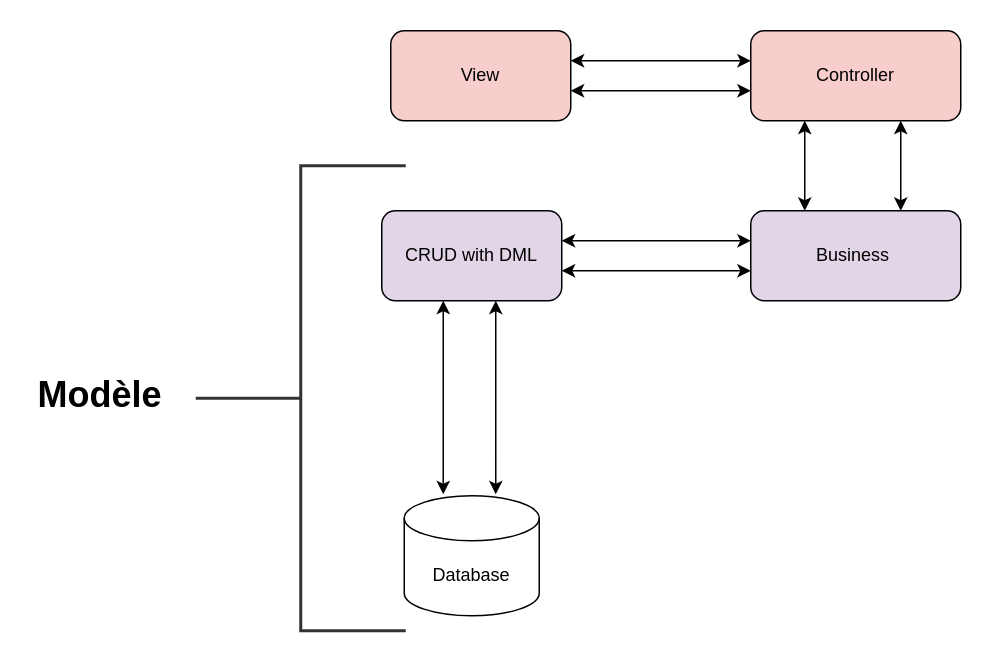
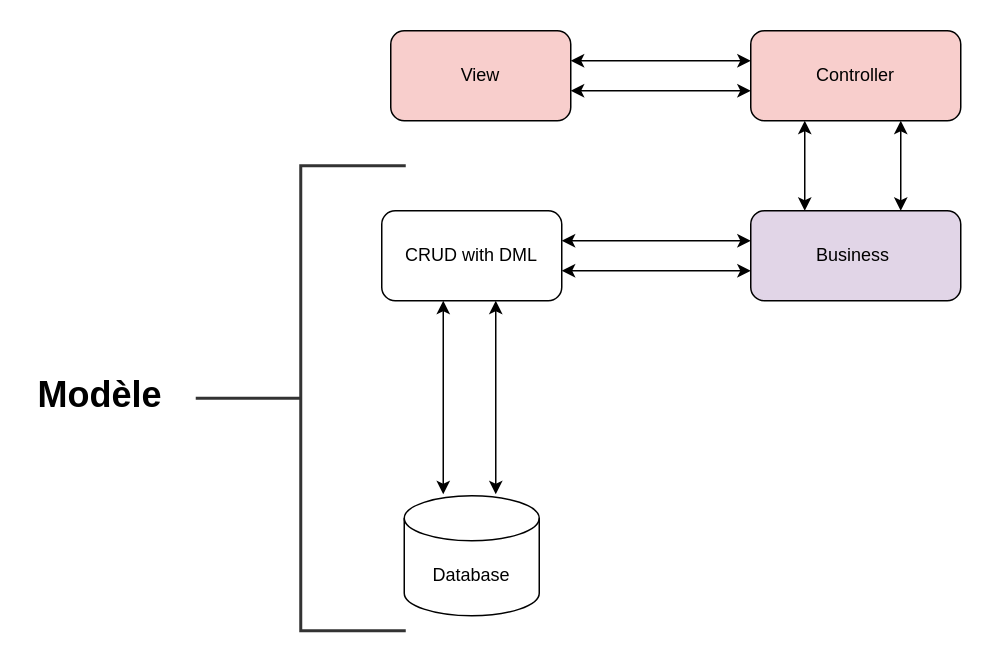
node "CRUD with DML": fillcolor #e1d5e7 -> #ffffff
